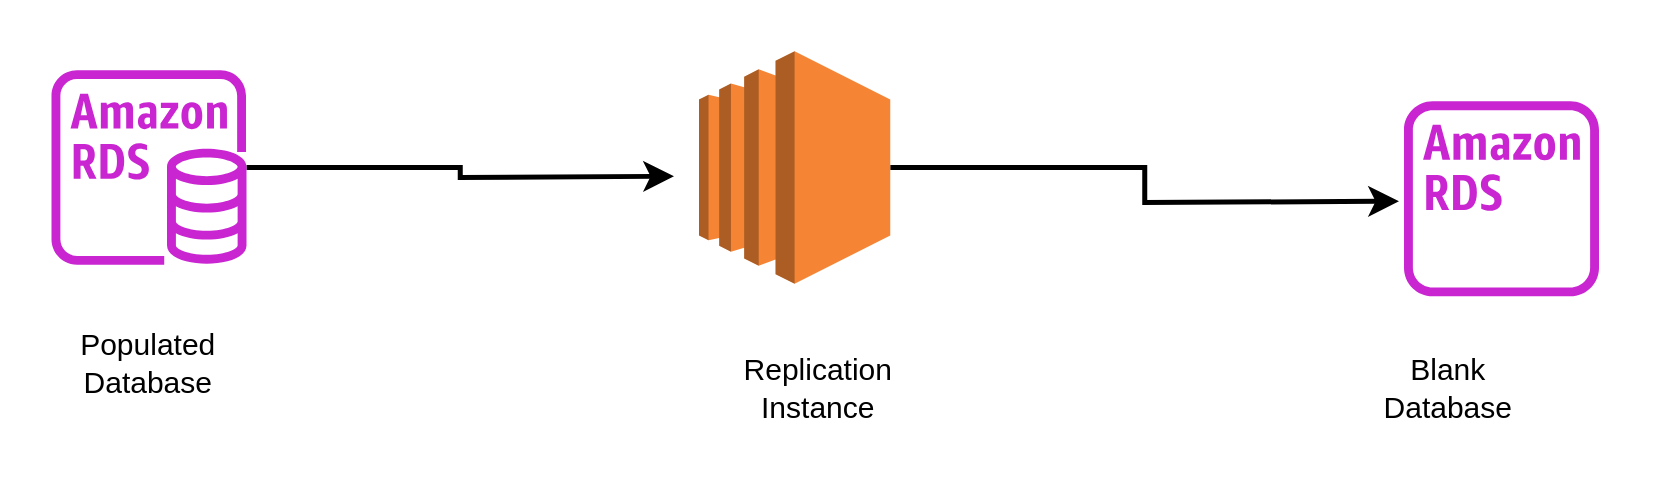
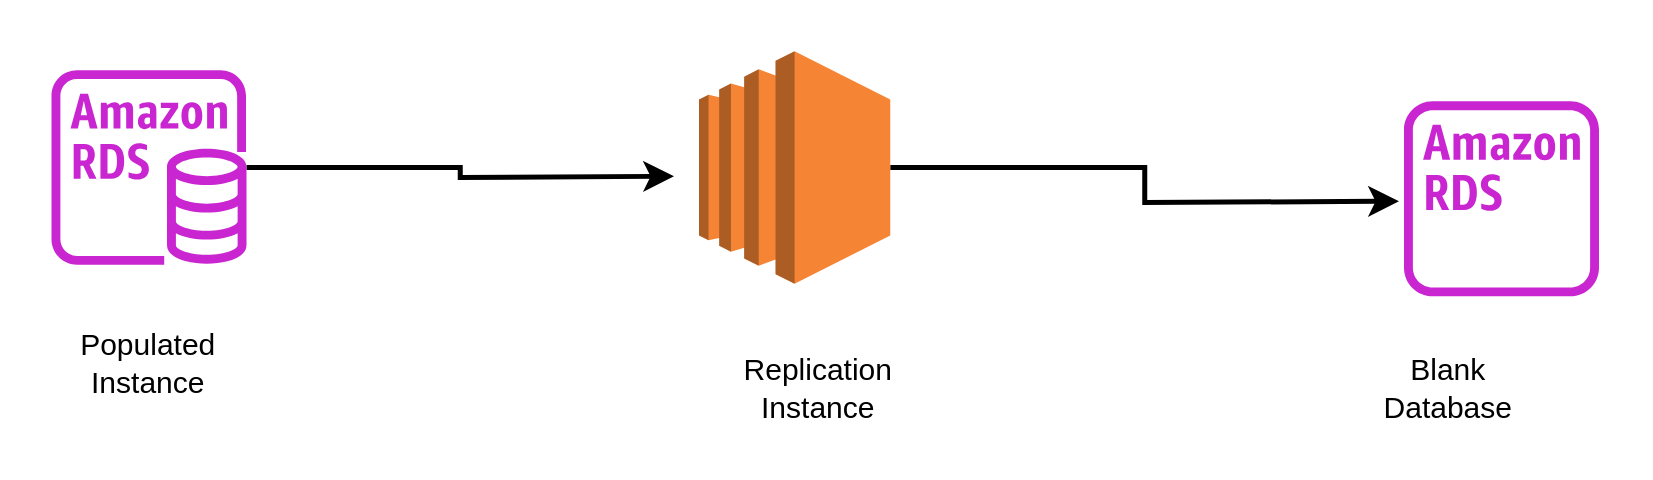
node "Populated Database": label "Populated Database" -> "Populated Instance"
